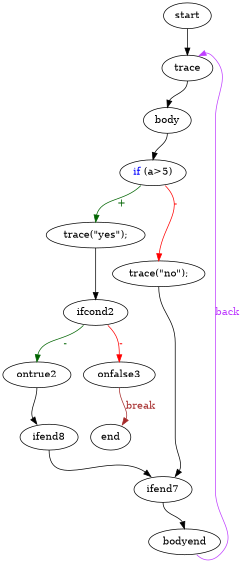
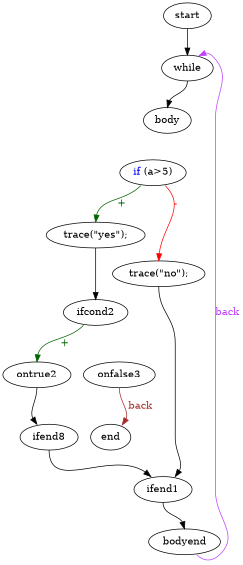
node "trace": label "trace" -> "while"
edge "body" -> "if": removed
edge "ifcond2" -> "onfalse3": removed, label "-"
edge "ifcond2" -> "ontrue2": label "-" -> "+"
edge "onfalse3" -> "end": label "break" -> "back"
node "ifend7": label "ifend7" -> "ifend1"
